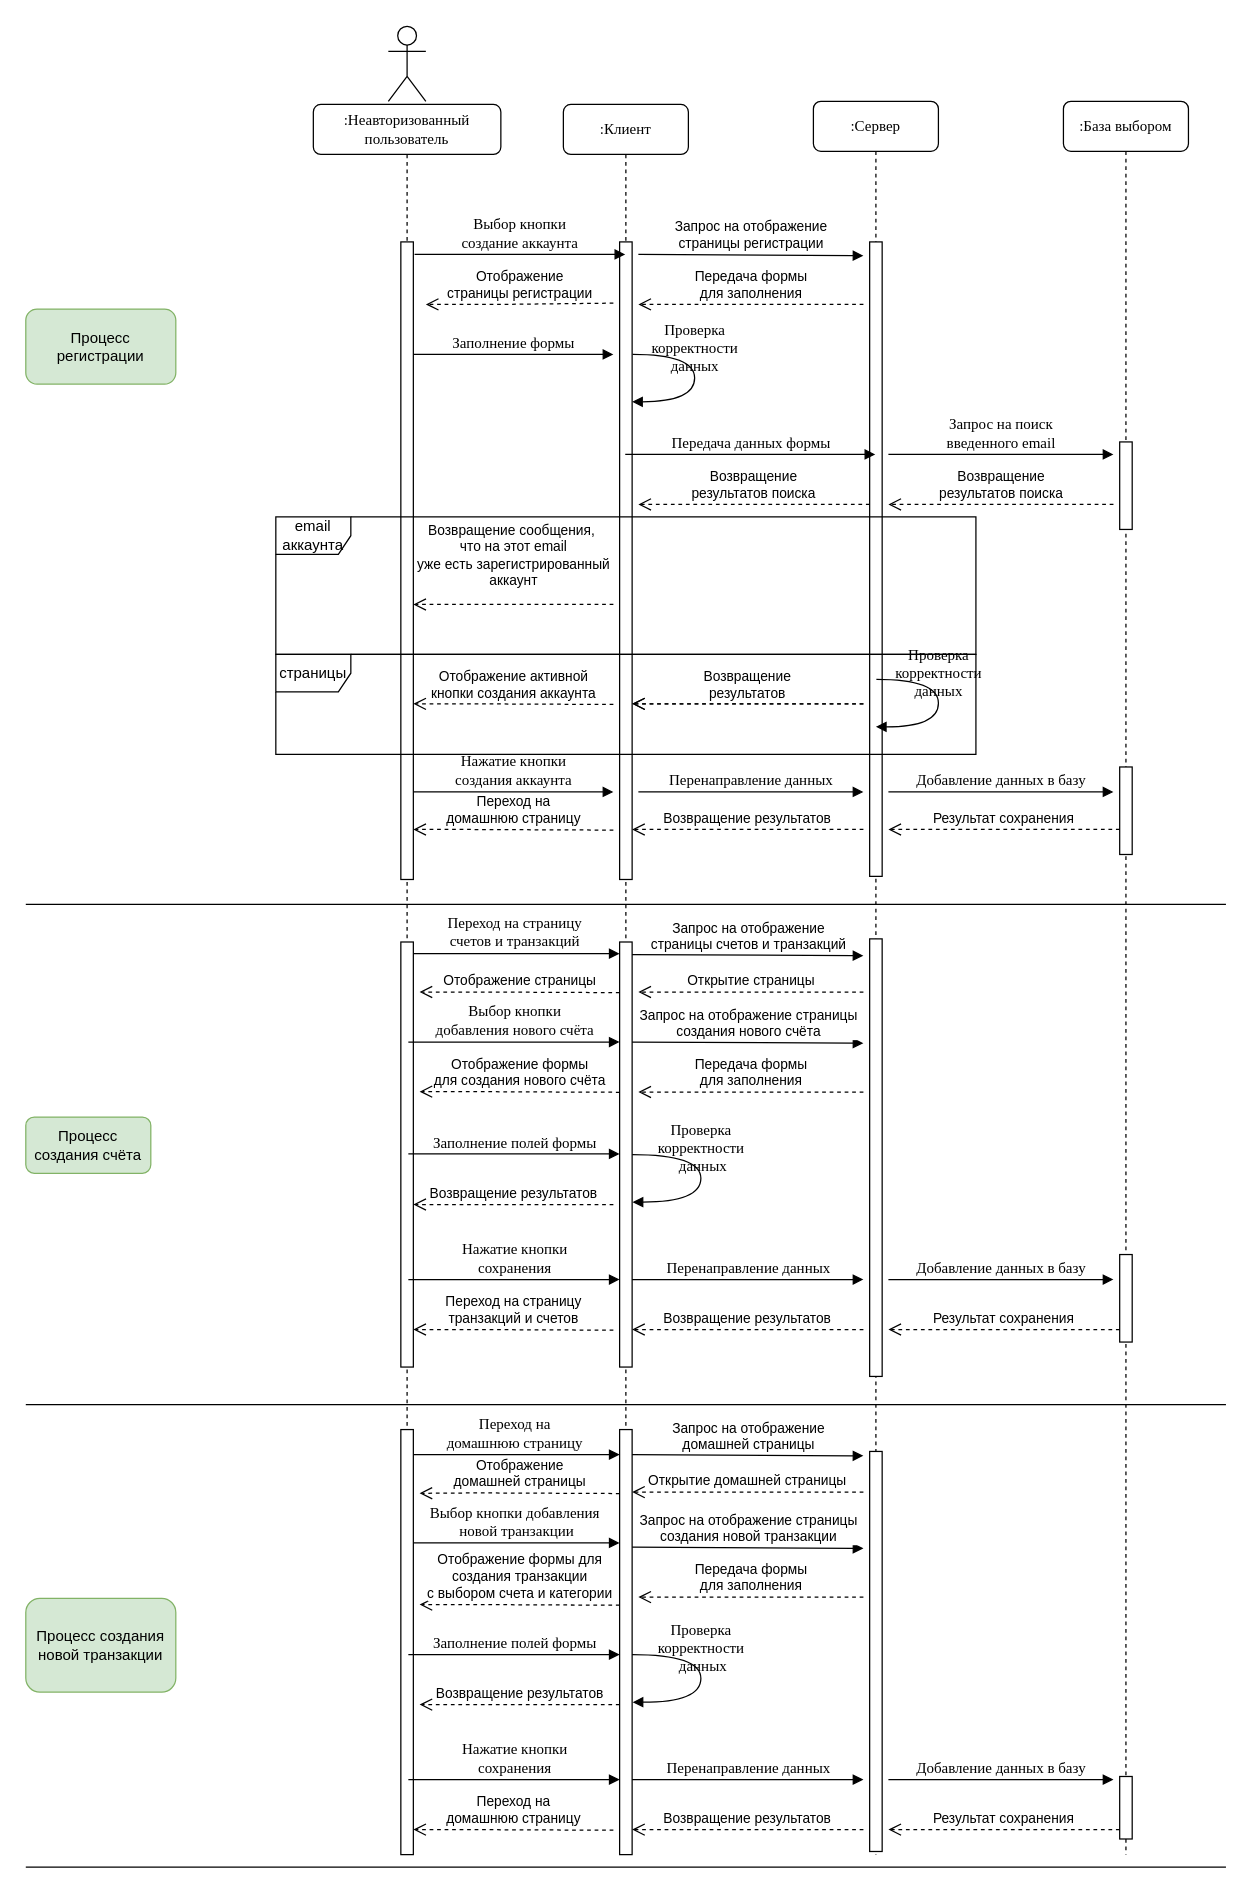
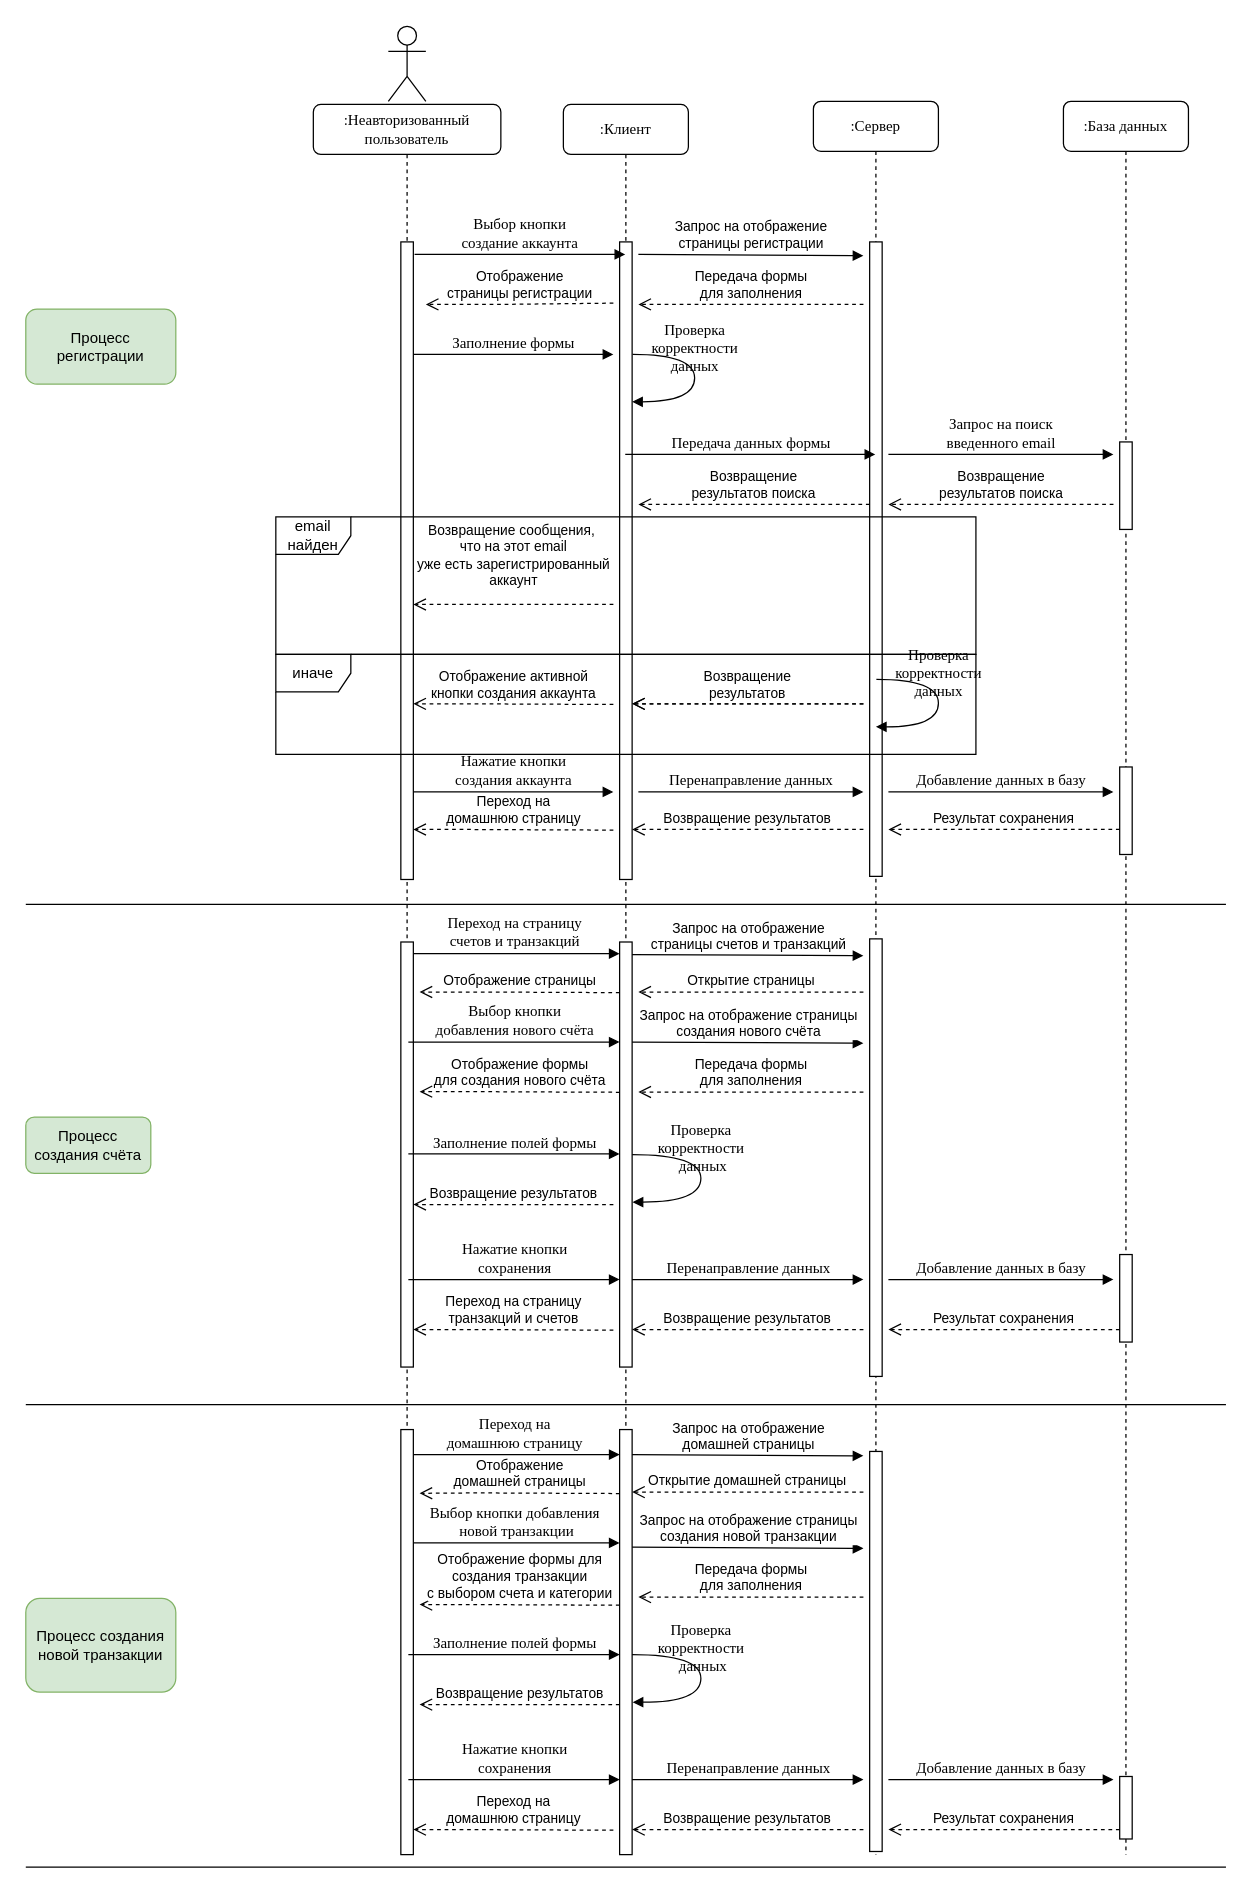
node ":База выбором": label ":База выбором" -> ":База данных"
node "email аккаунта": label "email аккаунта" -> "email найден"
node "страницы": label "страницы" -> "иначе"
